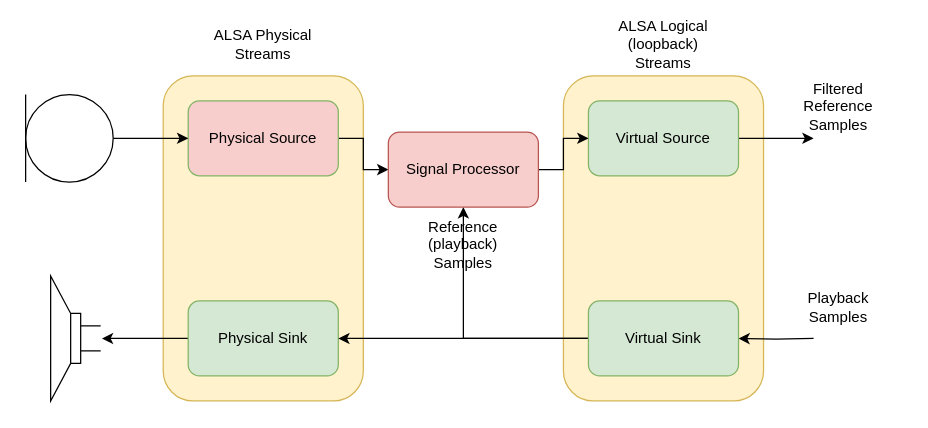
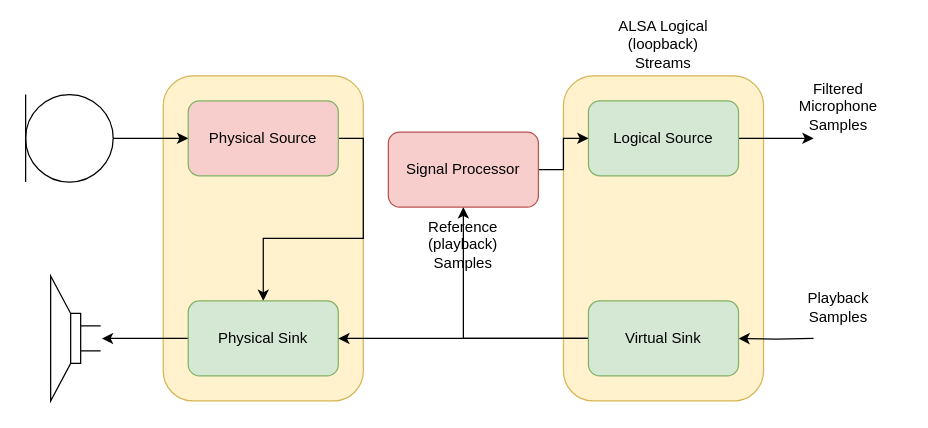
node "ALSA Physical Streams": removed
node "Filtered Reference Samples": label "Filtered Reference Samples" -> "Filtered Microphone Samples"
node "Virtual Source": label "Virtual Source" -> "Logical Source"
edge "Physical Source" -> "Signal Processor": now "Physical Source" -> "Physical Sink"
